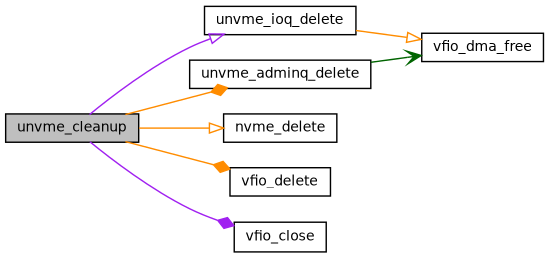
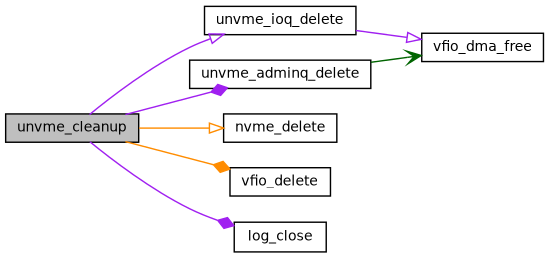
edge "unvme_ioq_delete" -> "vfio_dma_free": color darkorange -> purple
edge "unvme_cleanup" -> "unvme_adminq_delete": color darkorange -> purple
node "vfio_close": label "vfio_close" -> "log_close"
